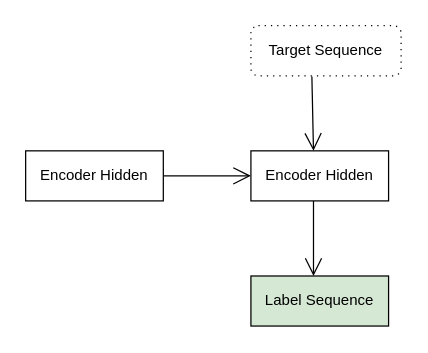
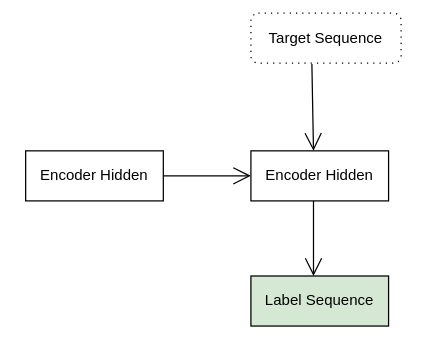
node "Target Sequence": moved (326, 51) -> (326, 38)
